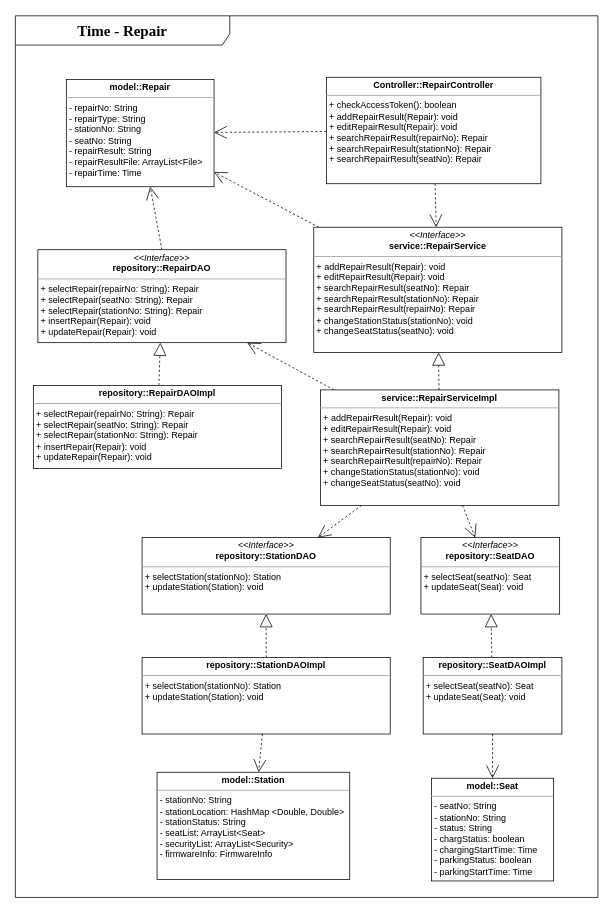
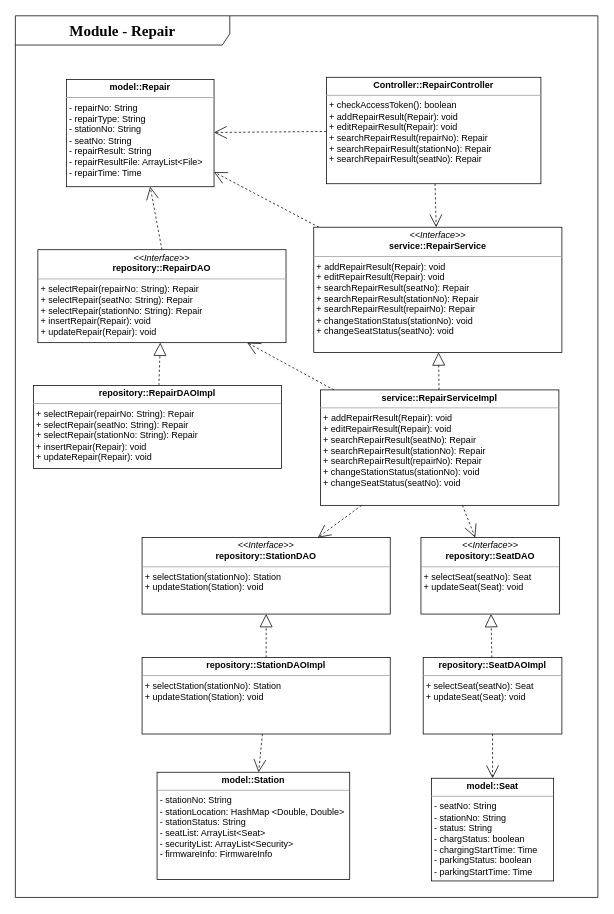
node "Time - Repair": label "Time - Repair" -> "Module - Repair"
